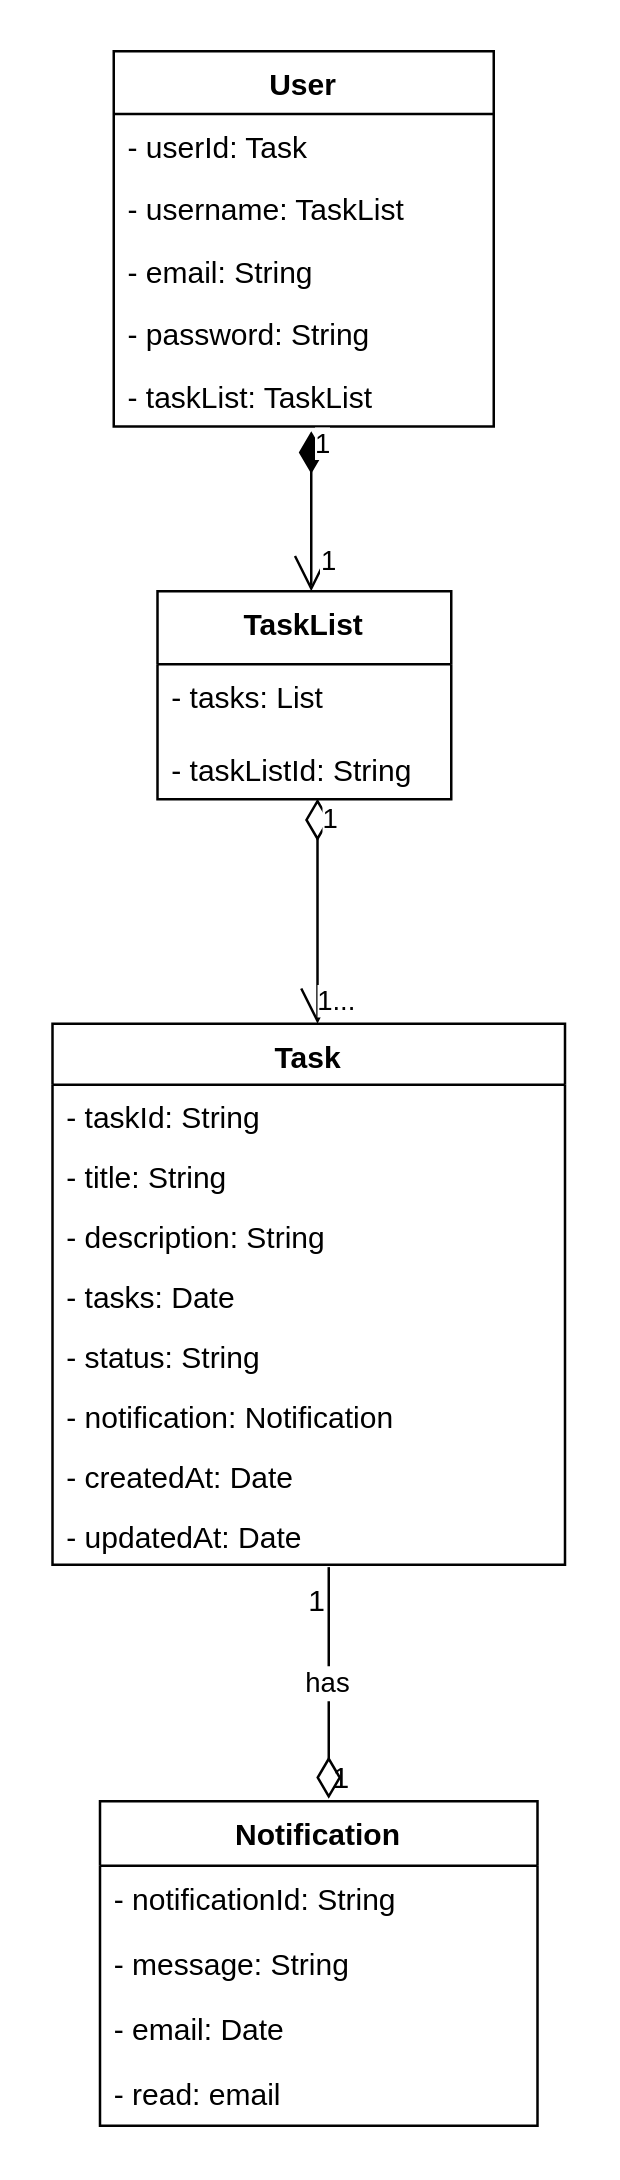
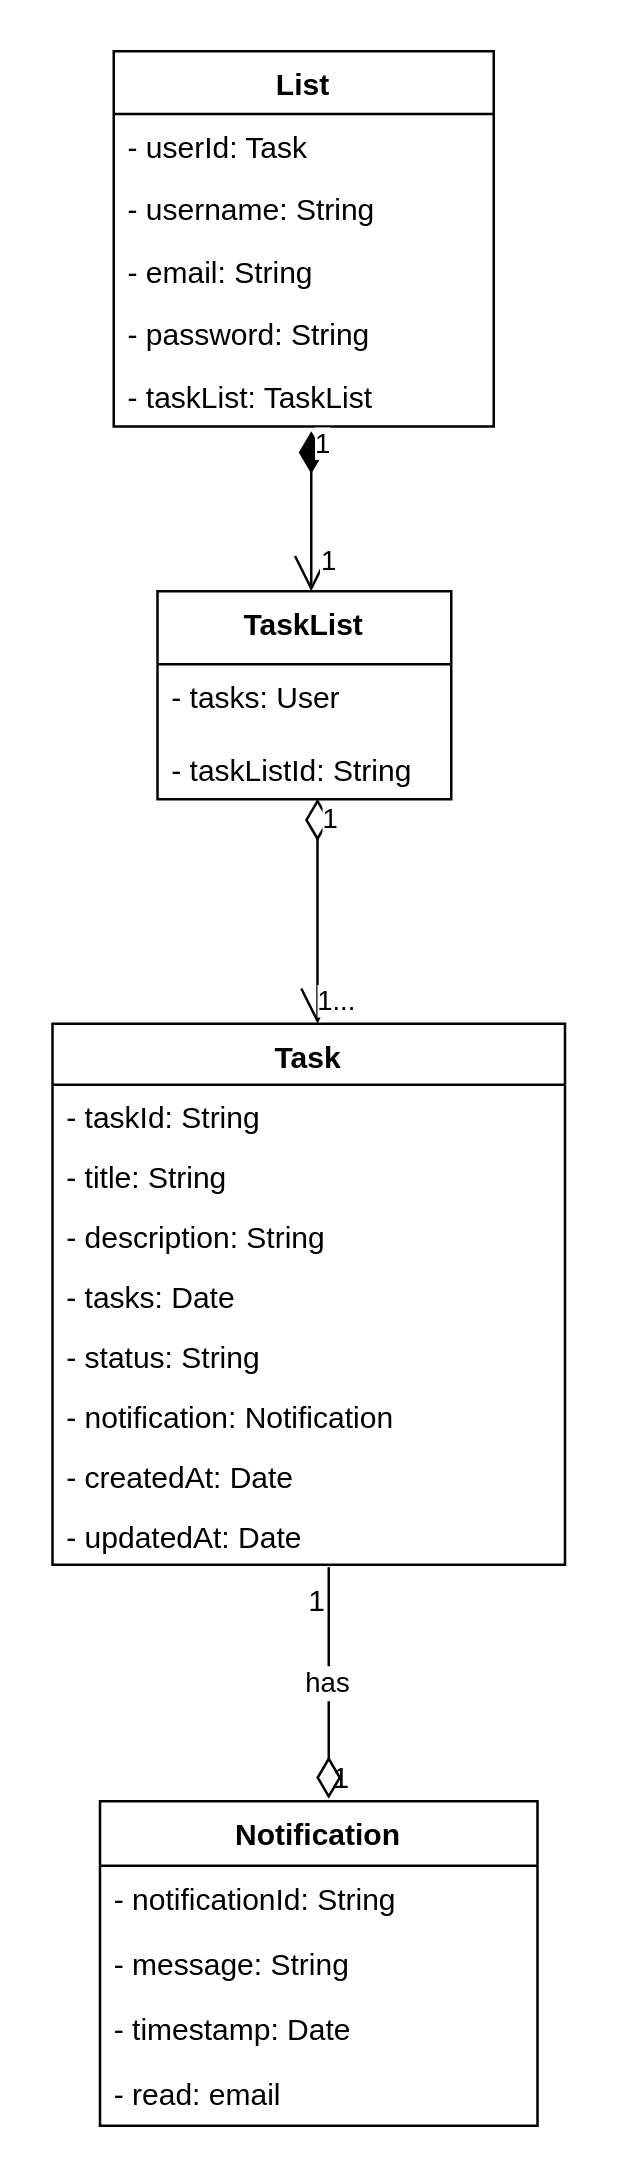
node "User": label "User" -> "List"
node "- username: TaskList": label "- username: TaskList" -> "- username: String"
node "- tasks: List": label "- tasks: List" -> "- tasks: User"
node "- email: Date": label "- email: Date" -> "- timestamp: Date"
